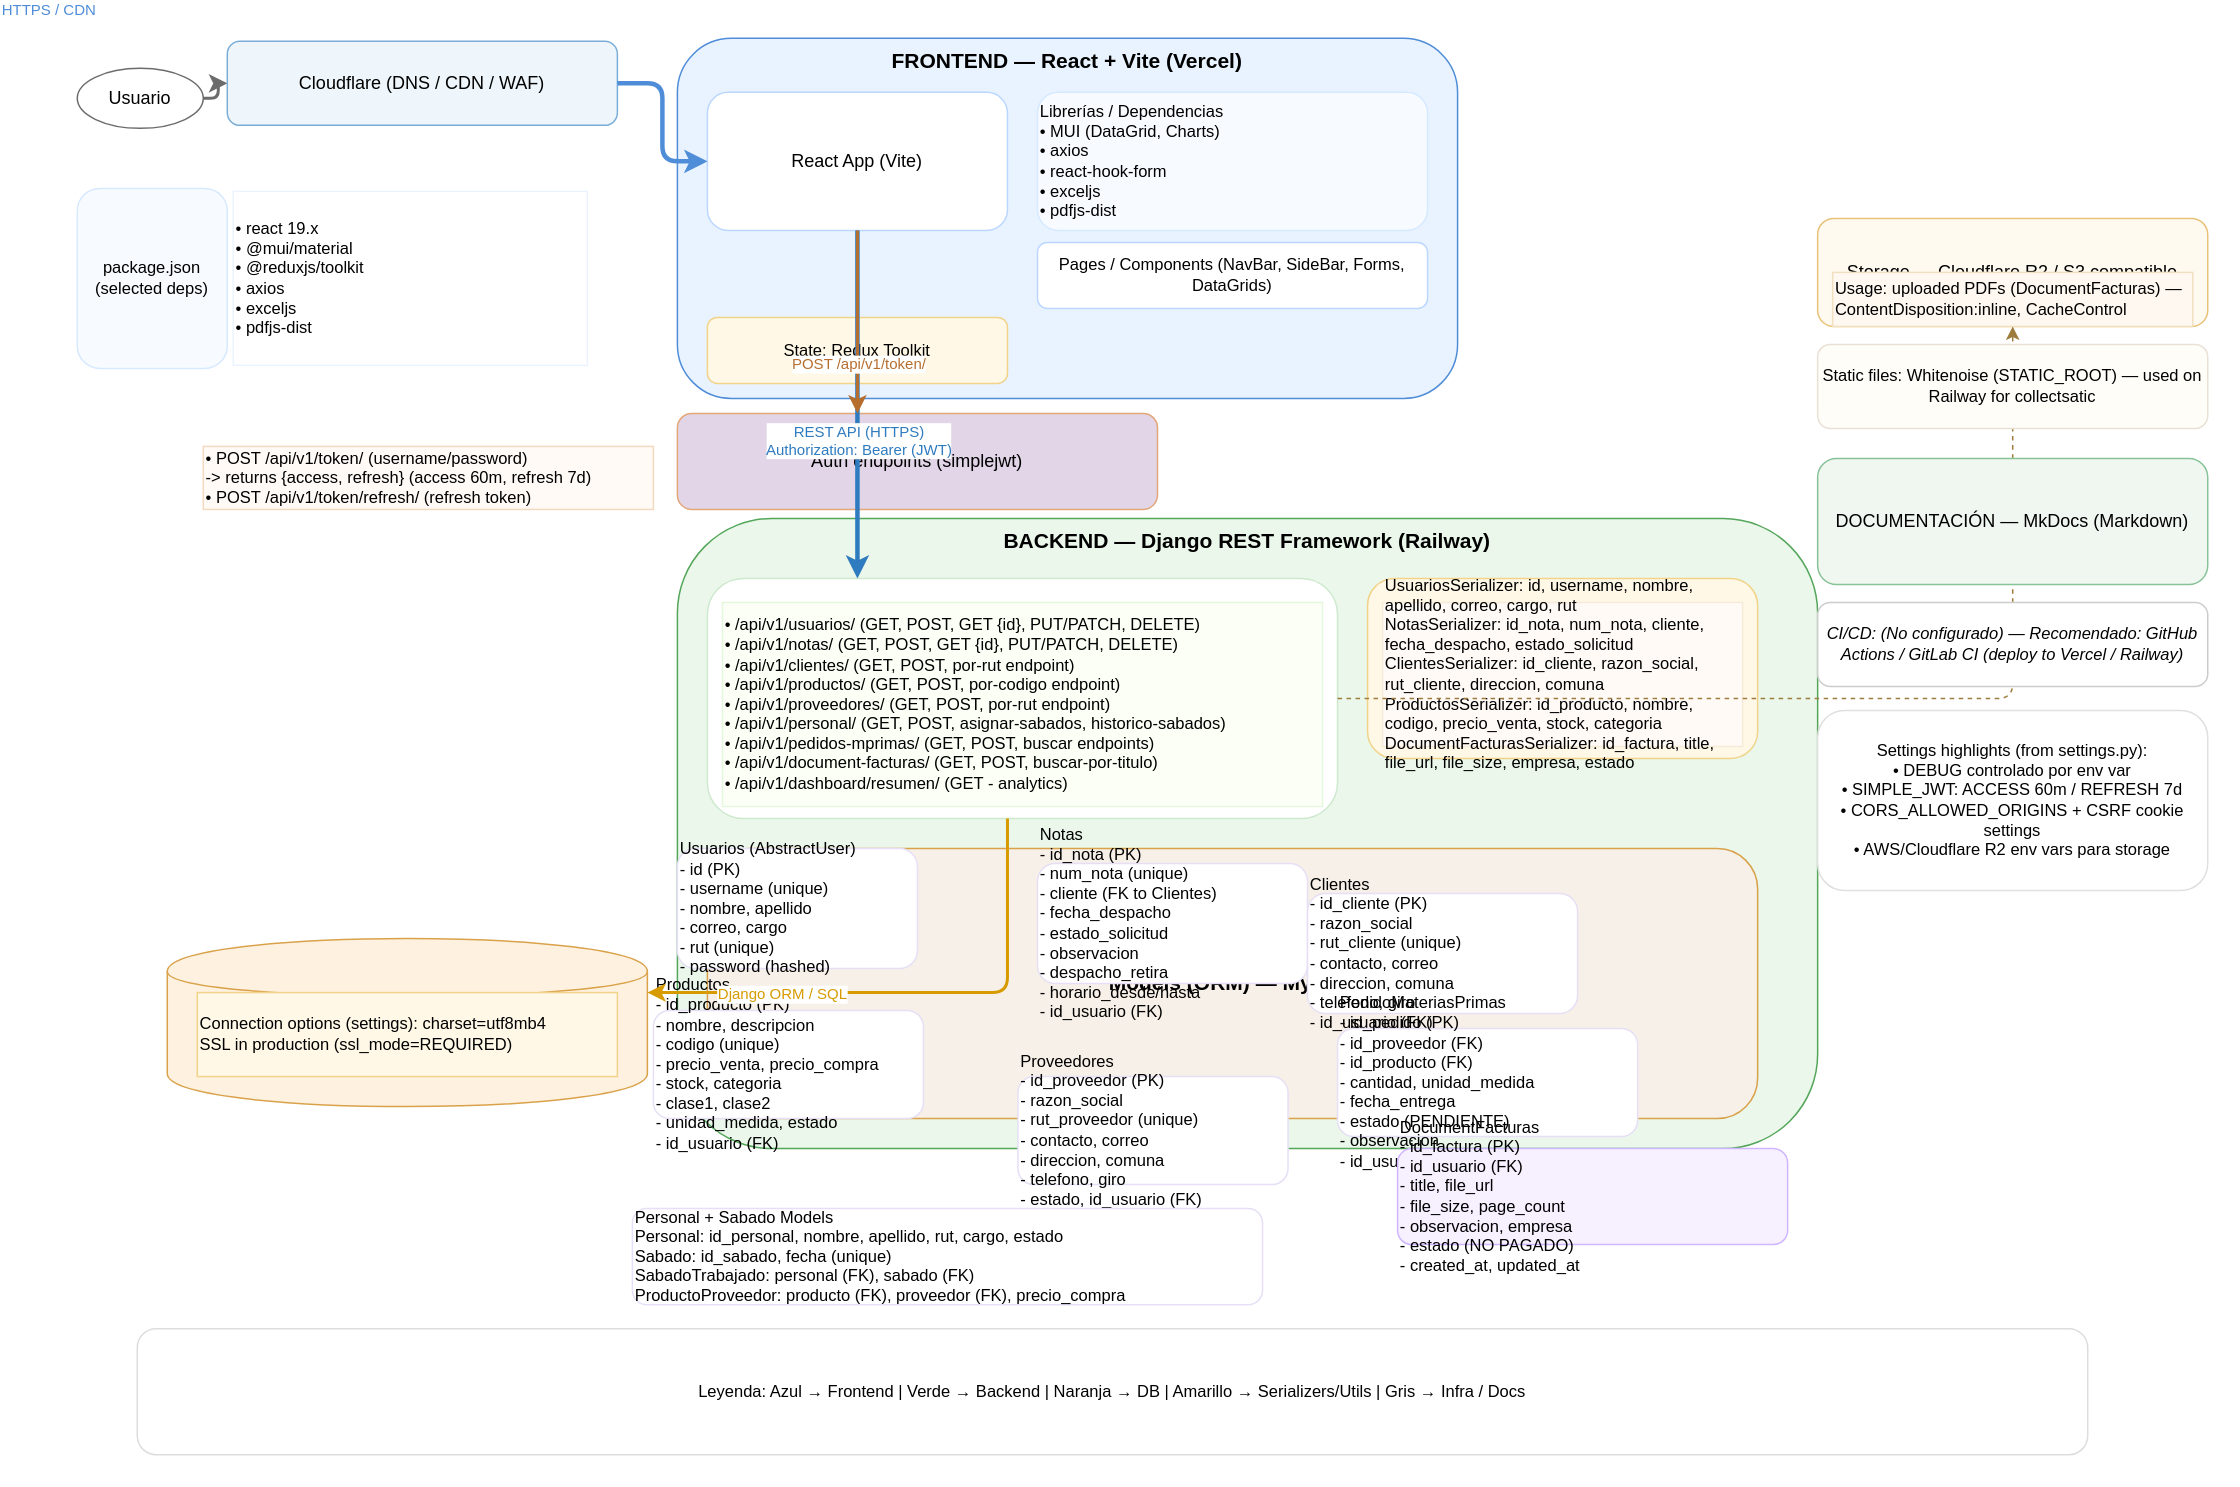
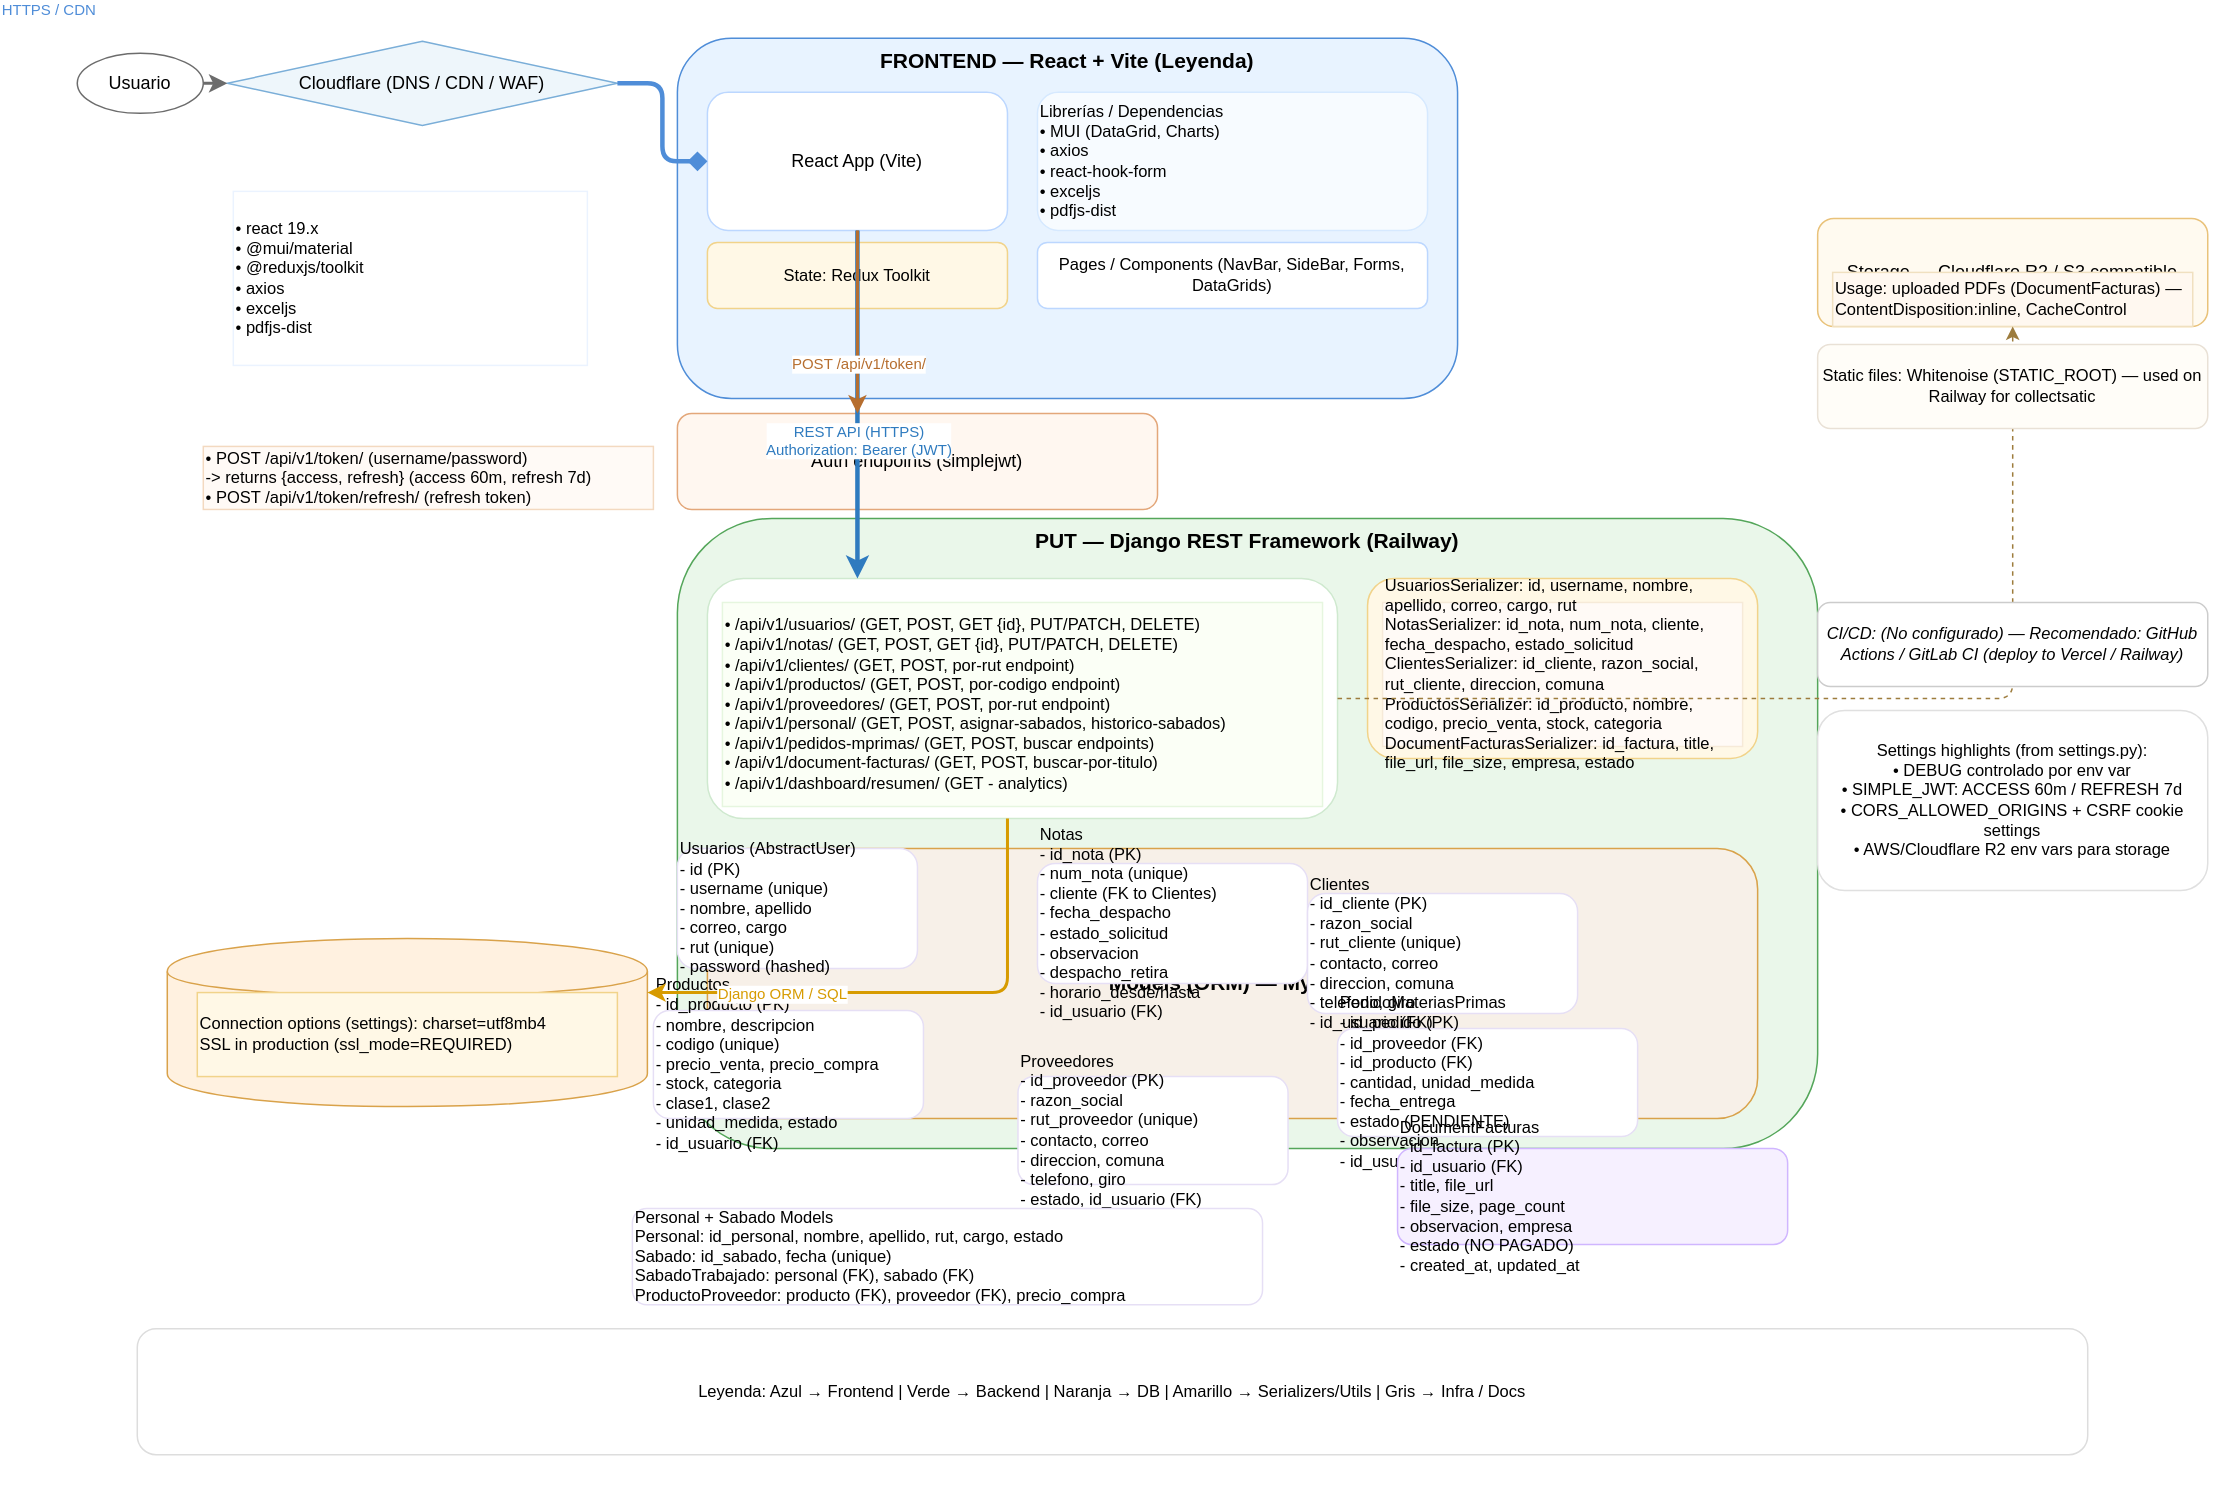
node "FRONTEND — React + Vite (Vercel)": label "FRONTEND — React + Vite (Vercel)" -> "FRONTEND — React + Vite (Leyenda)"
node "Cloudflare (DNS / CDN / WAF)": shape rounded rectangle -> diamond
edge "Cloudflare (DNS / CDN / WAF)" -> "React App (Vite)": arrowhead classic -> diamond
node "Usuario": moved (140, 98) -> (140, 83)
node "package.json (selected deps)": removed
node "State: Redux Toolkit": moved (857, 350) -> (857, 275)
node "Auth endpoints (simplejwt)": fillcolor #e1d5e7 -> #fff7f0
node "DOCUMENTACIÓN — MkDocs (Markdown)": removed
node "BACKEND — Django REST Framework (Railway)": label "BACKEND — Django REST Framework (Railway)" -> "PUT — Django REST Framework (Railway)"
